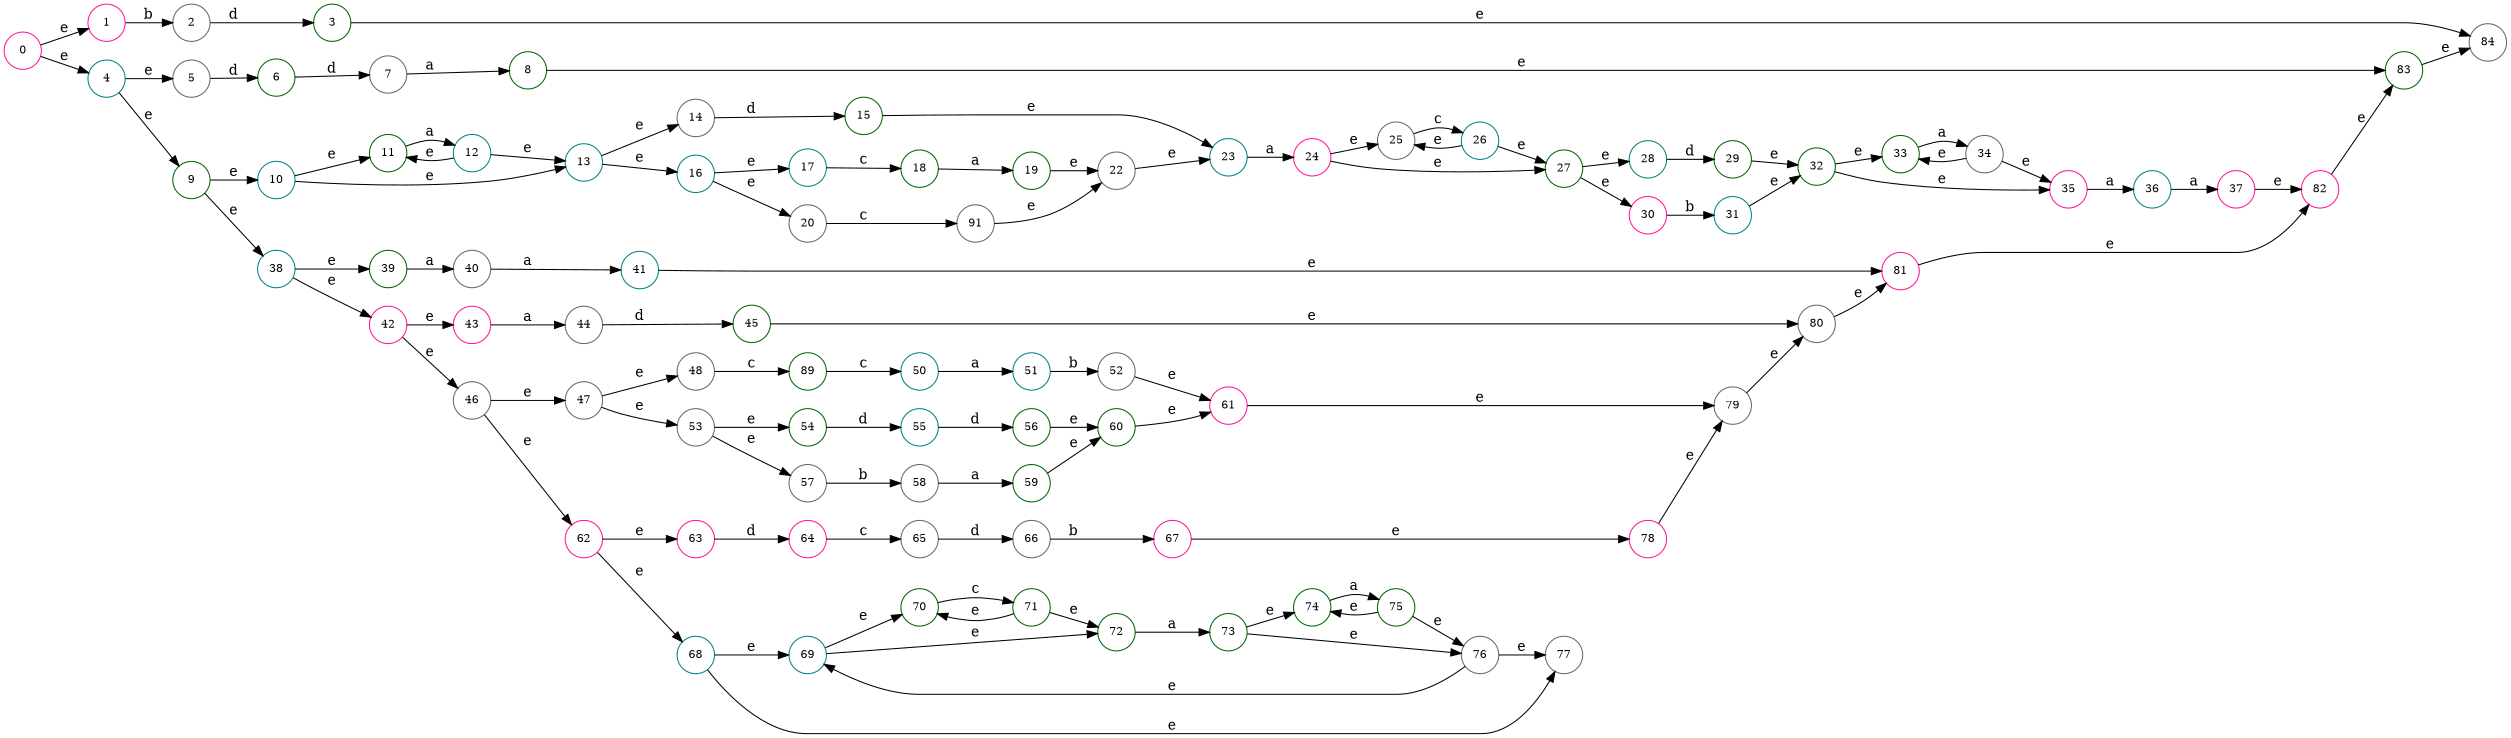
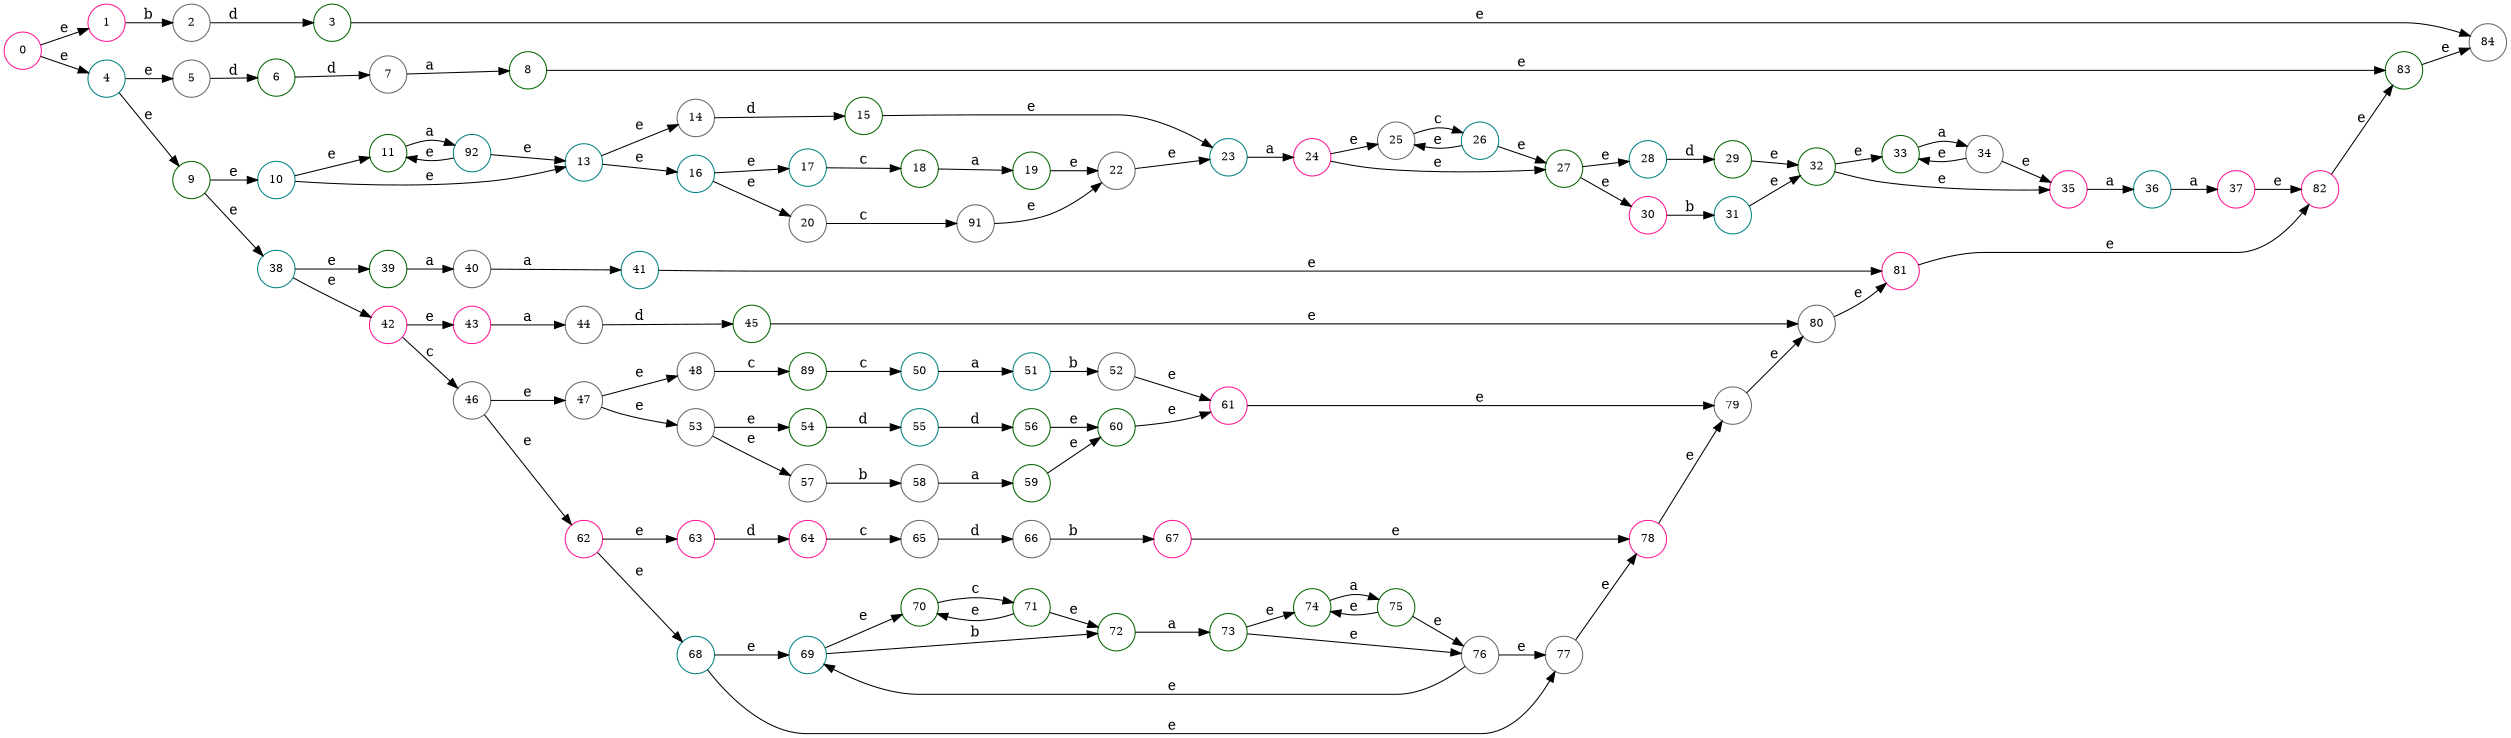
node "12": label "12" -> "92"
edge "42" -> "46": label "e" -> "c"
edge "77" -> "78": added, label "e"
edge "69" -> "72": label "e" -> "b"
